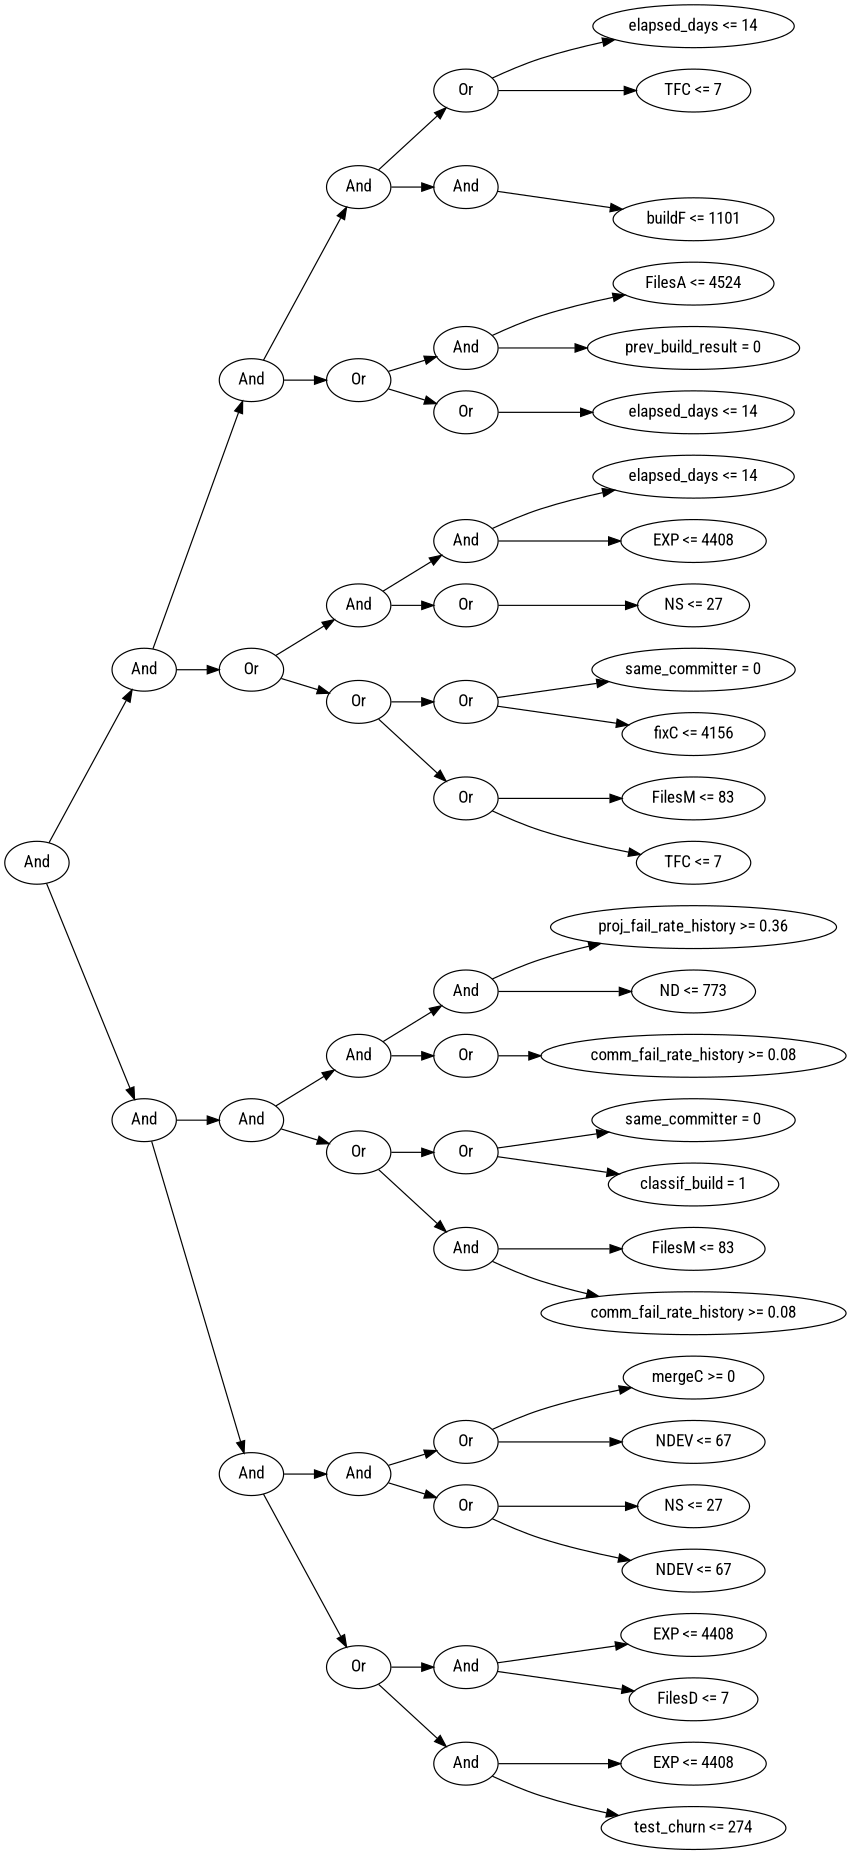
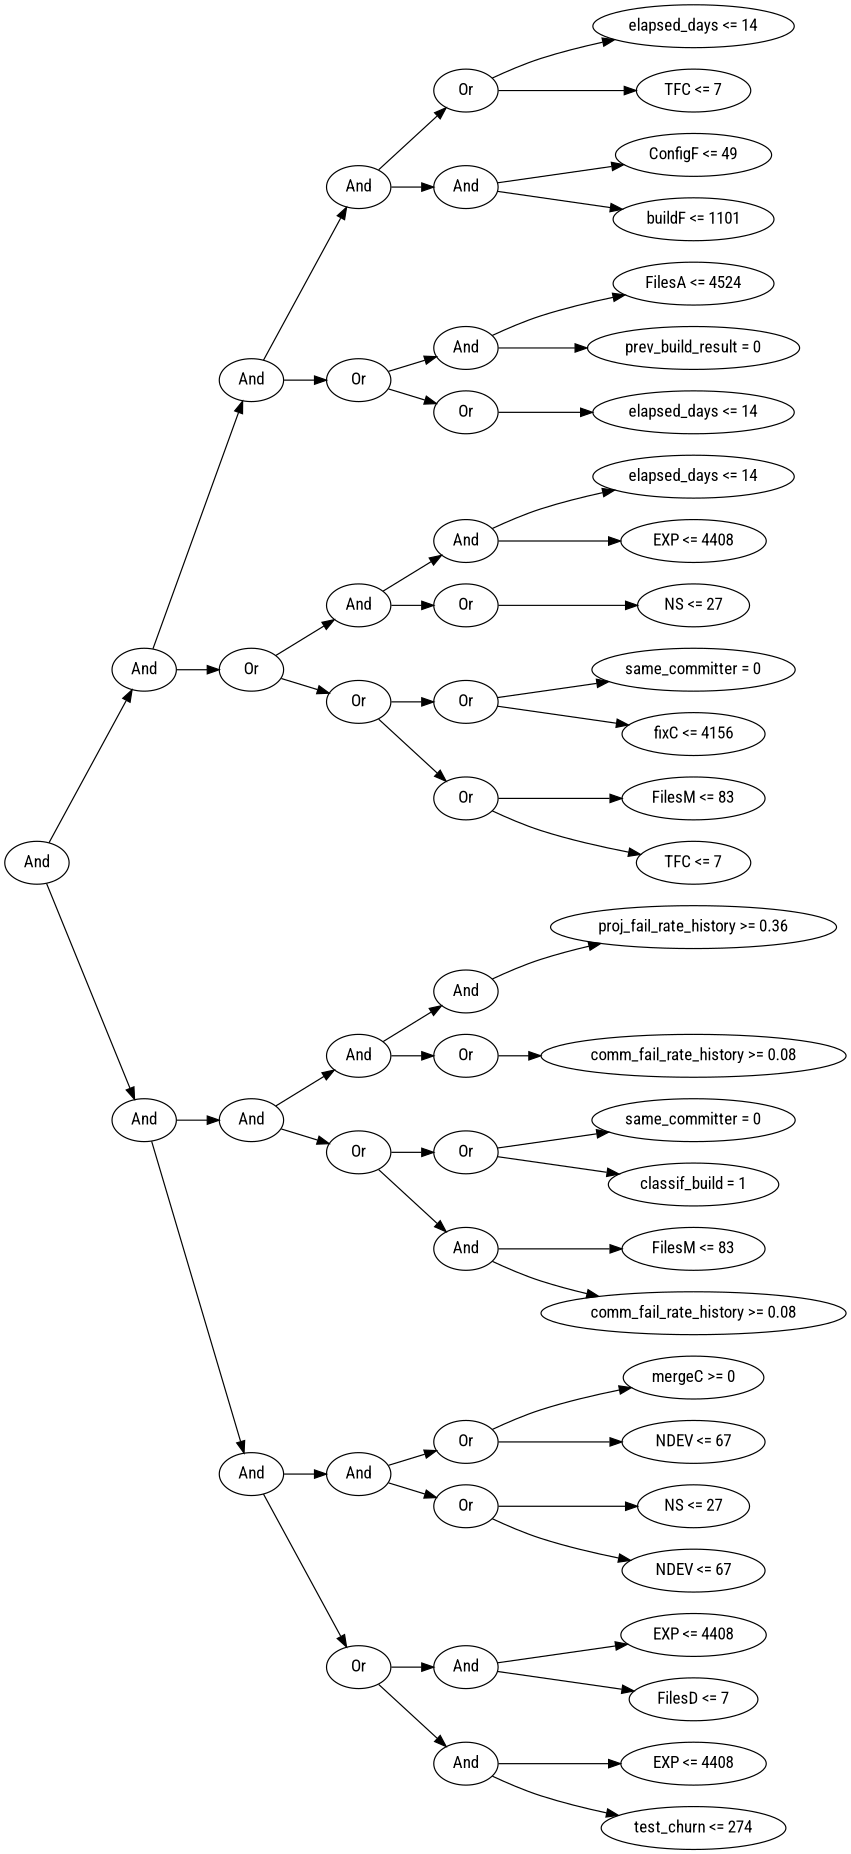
node "ConfigF <= 49": added
node "ND <= 773": removed
